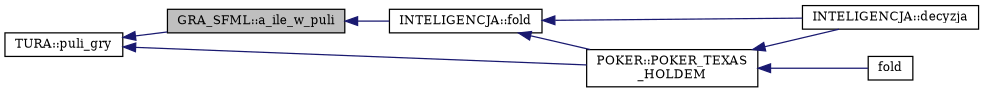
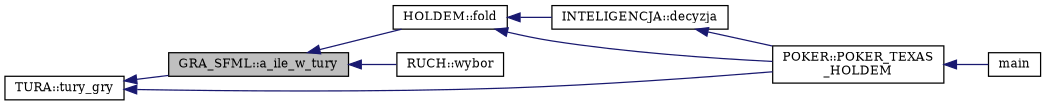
node "GRA_SFML::a_ile_w_puli": label "GRA_SFML::a_ile_w_puli" -> "GRA_SFML::a_ile_w_tury"
node "INTELIGENCJA::fold": label "INTELIGENCJA::fold" -> "HOLDEM::fold"
edge "INTELIGENCJA::decyzja" -> "POKER::POKER_TEXAS _HOLDEM": reversed
node "TURA::puli_gry": label "TURA::puli_gry" -> "TURA::tury_gry"
node "RUCH::wybor": added
node "fold": label "fold" -> "main"
